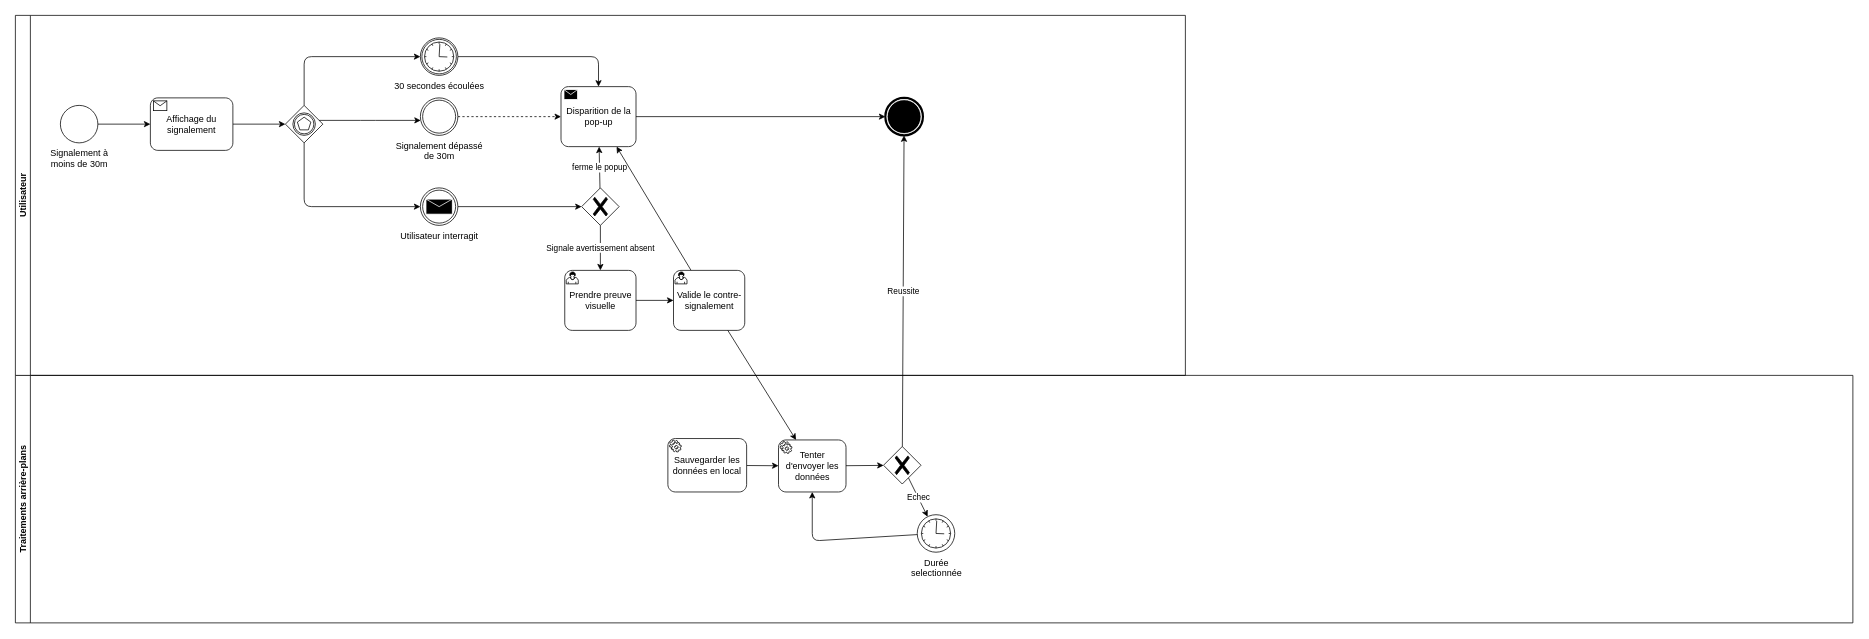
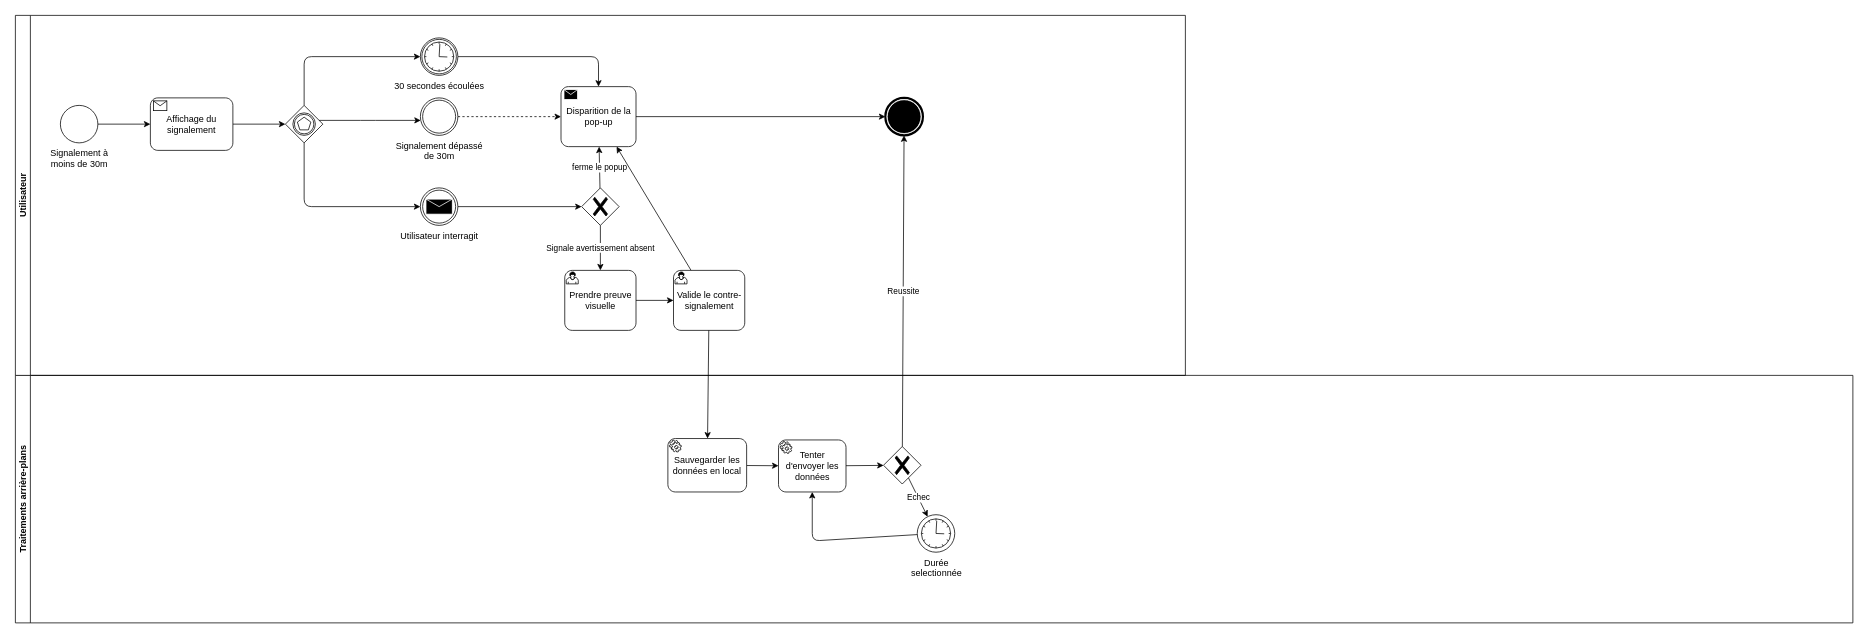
edge "Valide le contre-signalement" -> "Tenter d'envoyer les données": now "Valide le contre-signalement" -> "Sauvegarder les données en local"
